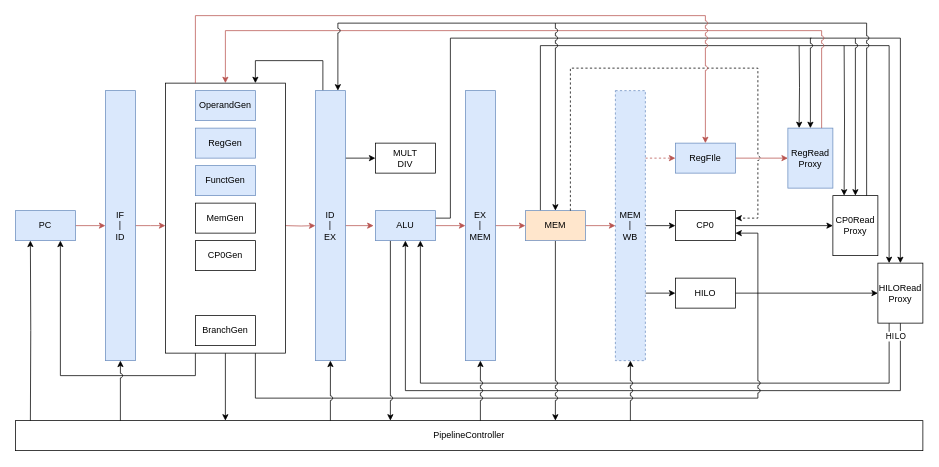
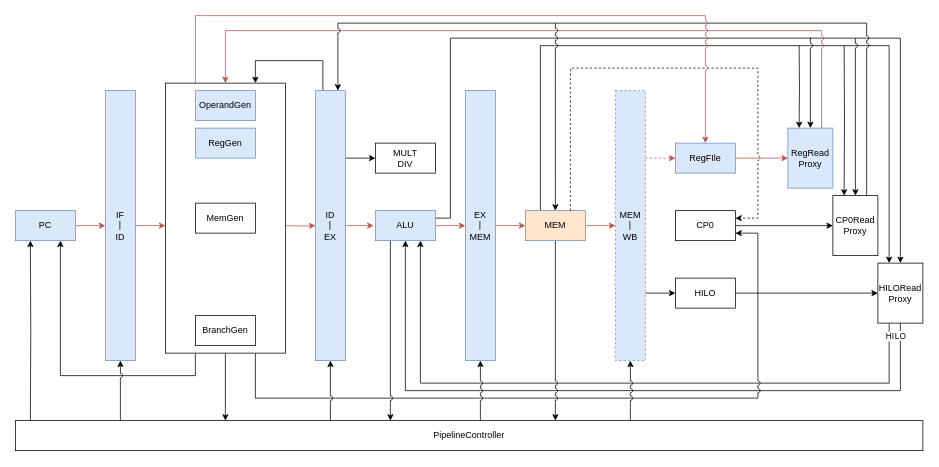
node "FunctGen": removed
edge "MEM | WB" -> "CP0": removed
node "CP0Gen": removed
